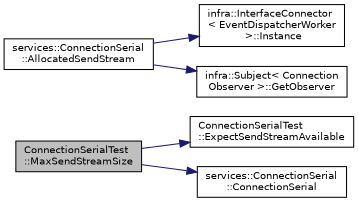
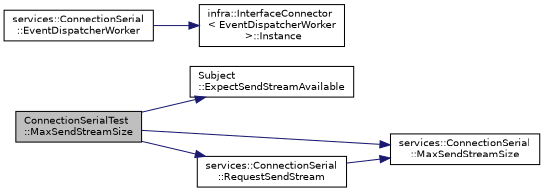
node "services::ConnectionSerial ::AllocatedSendStream": label "services::ConnectionSerial ::AllocatedSendStream" -> "services::ConnectionSerial ::EventDispatcherWorker"
node "infra::Subject< Connection Observer >::GetObserver": removed
node "ConnectionSerialTest ::ExpectSendStreamAvailable": label "ConnectionSerialTest ::ExpectSendStreamAvailable" -> "Subject ::ExpectSendStreamAvailable"
node "services::ConnectionSerial ::MaxSendStreamSize": added
node "services::ConnectionSerial ::ConnectionSerial": label "services::ConnectionSerial ::ConnectionSerial" -> "services::ConnectionSerial ::RequestSendStream"
